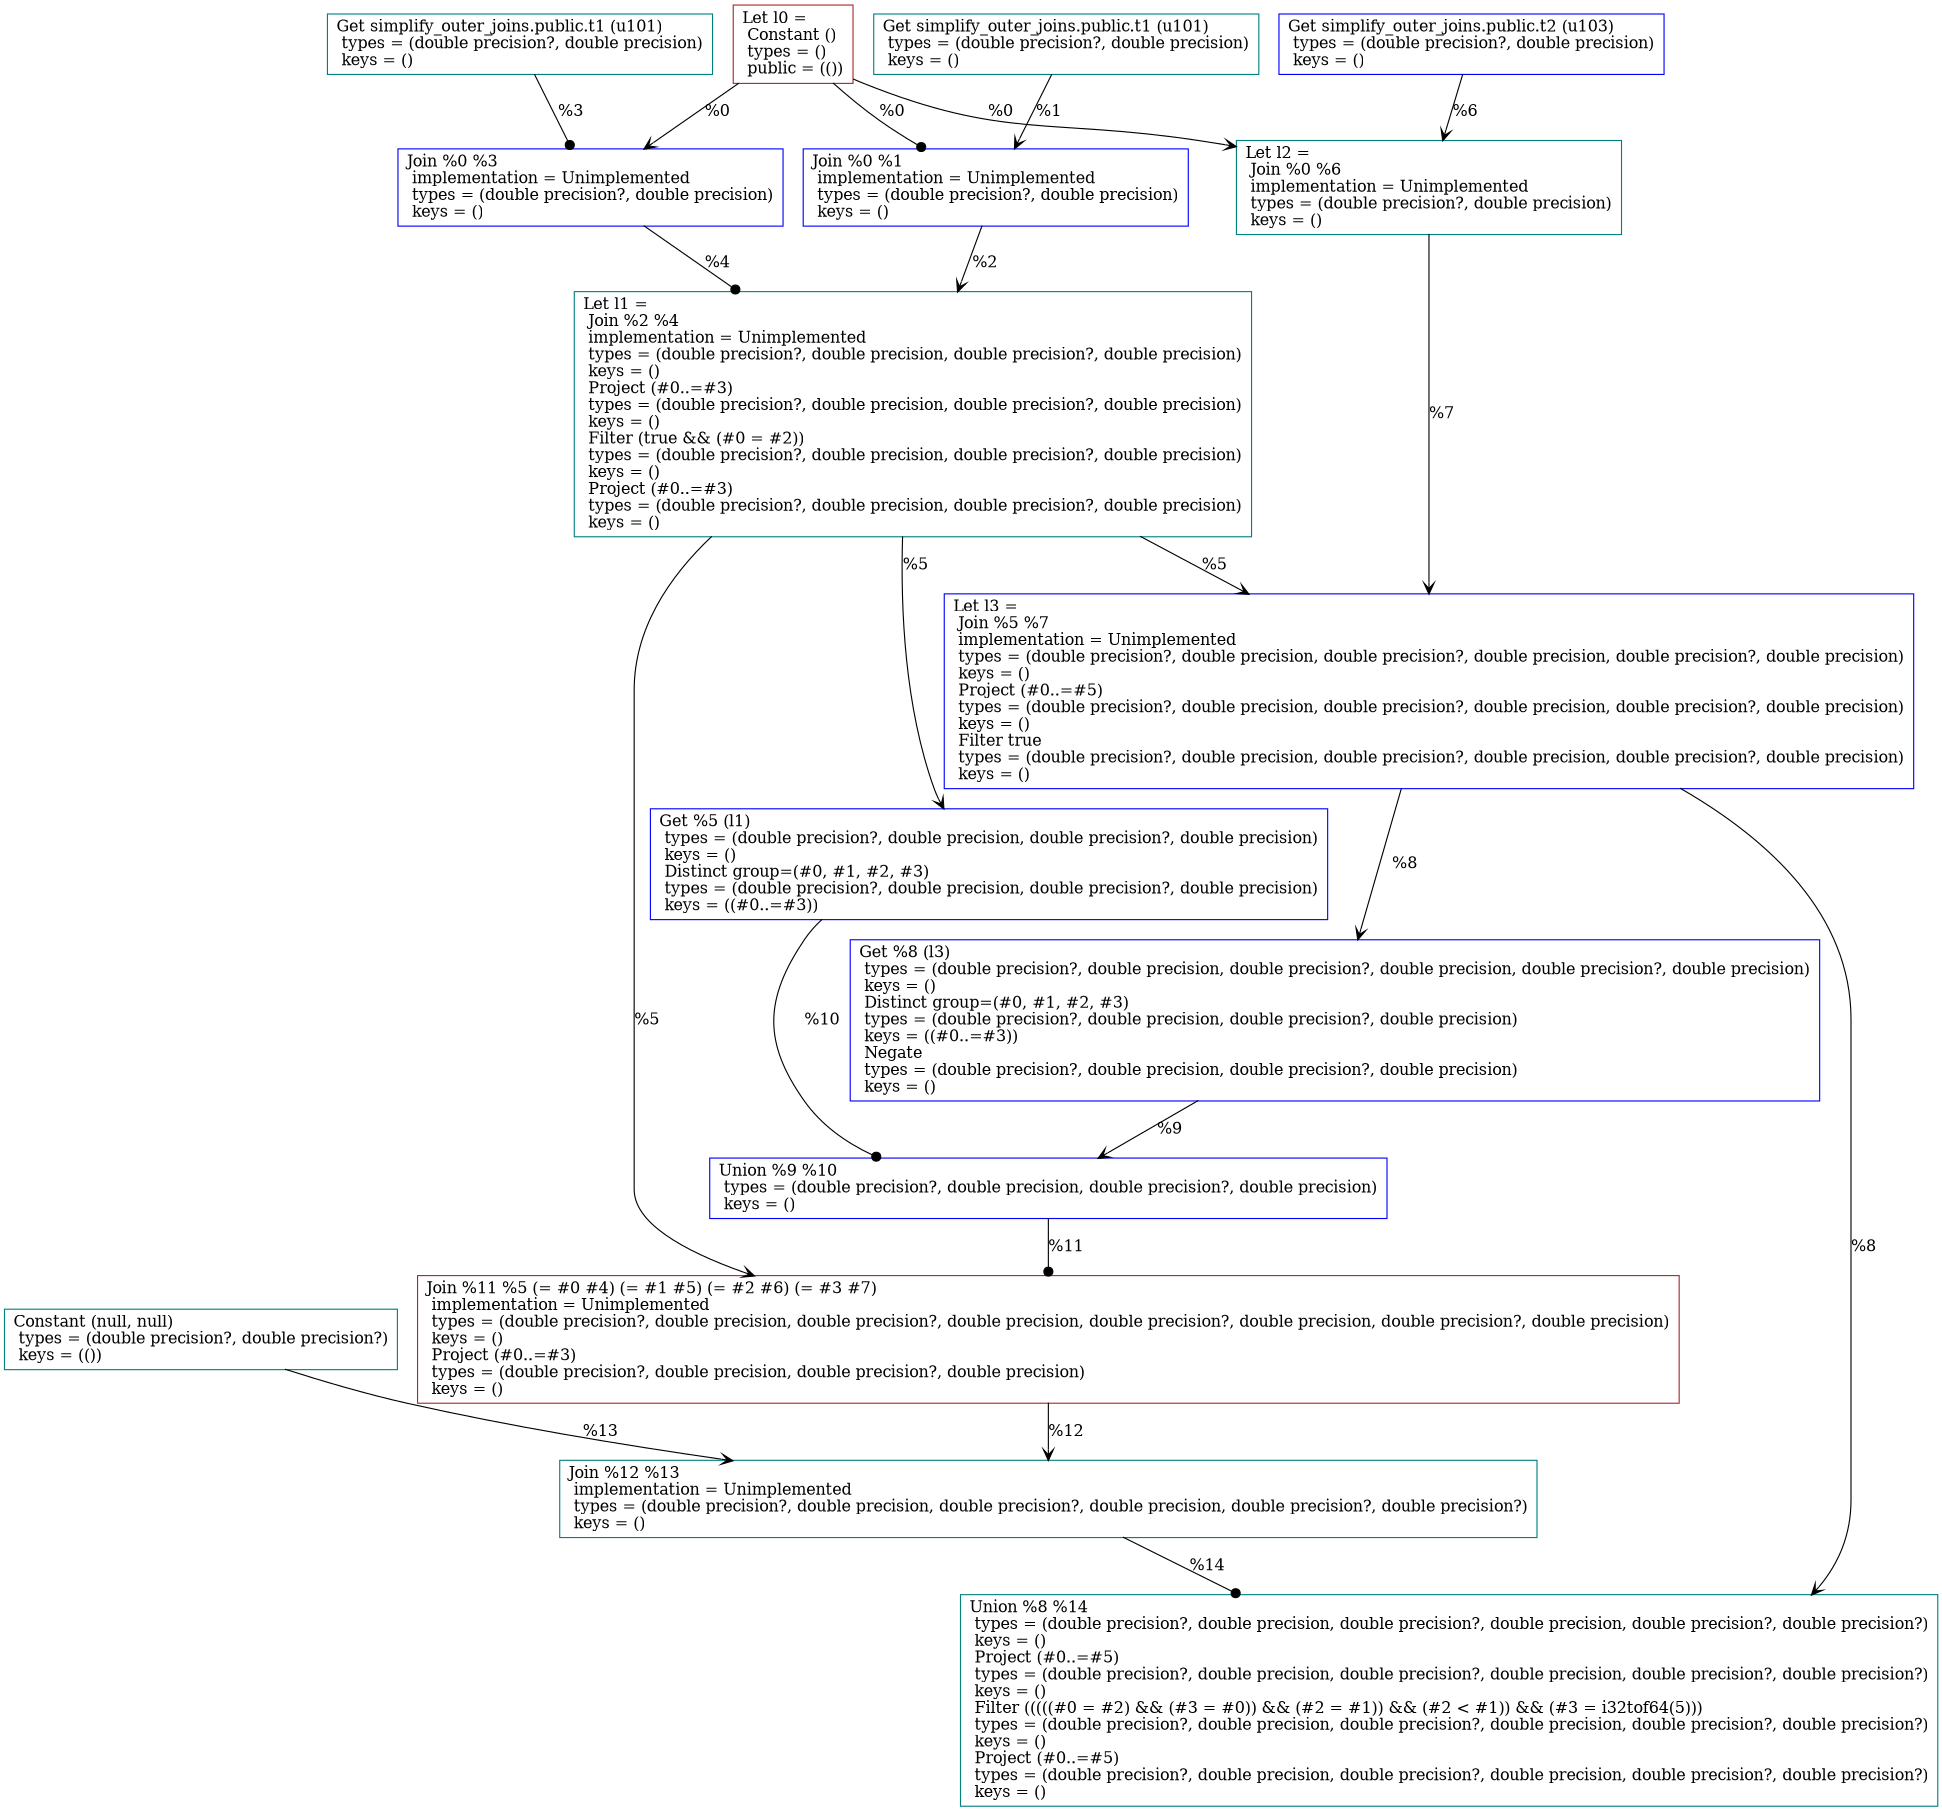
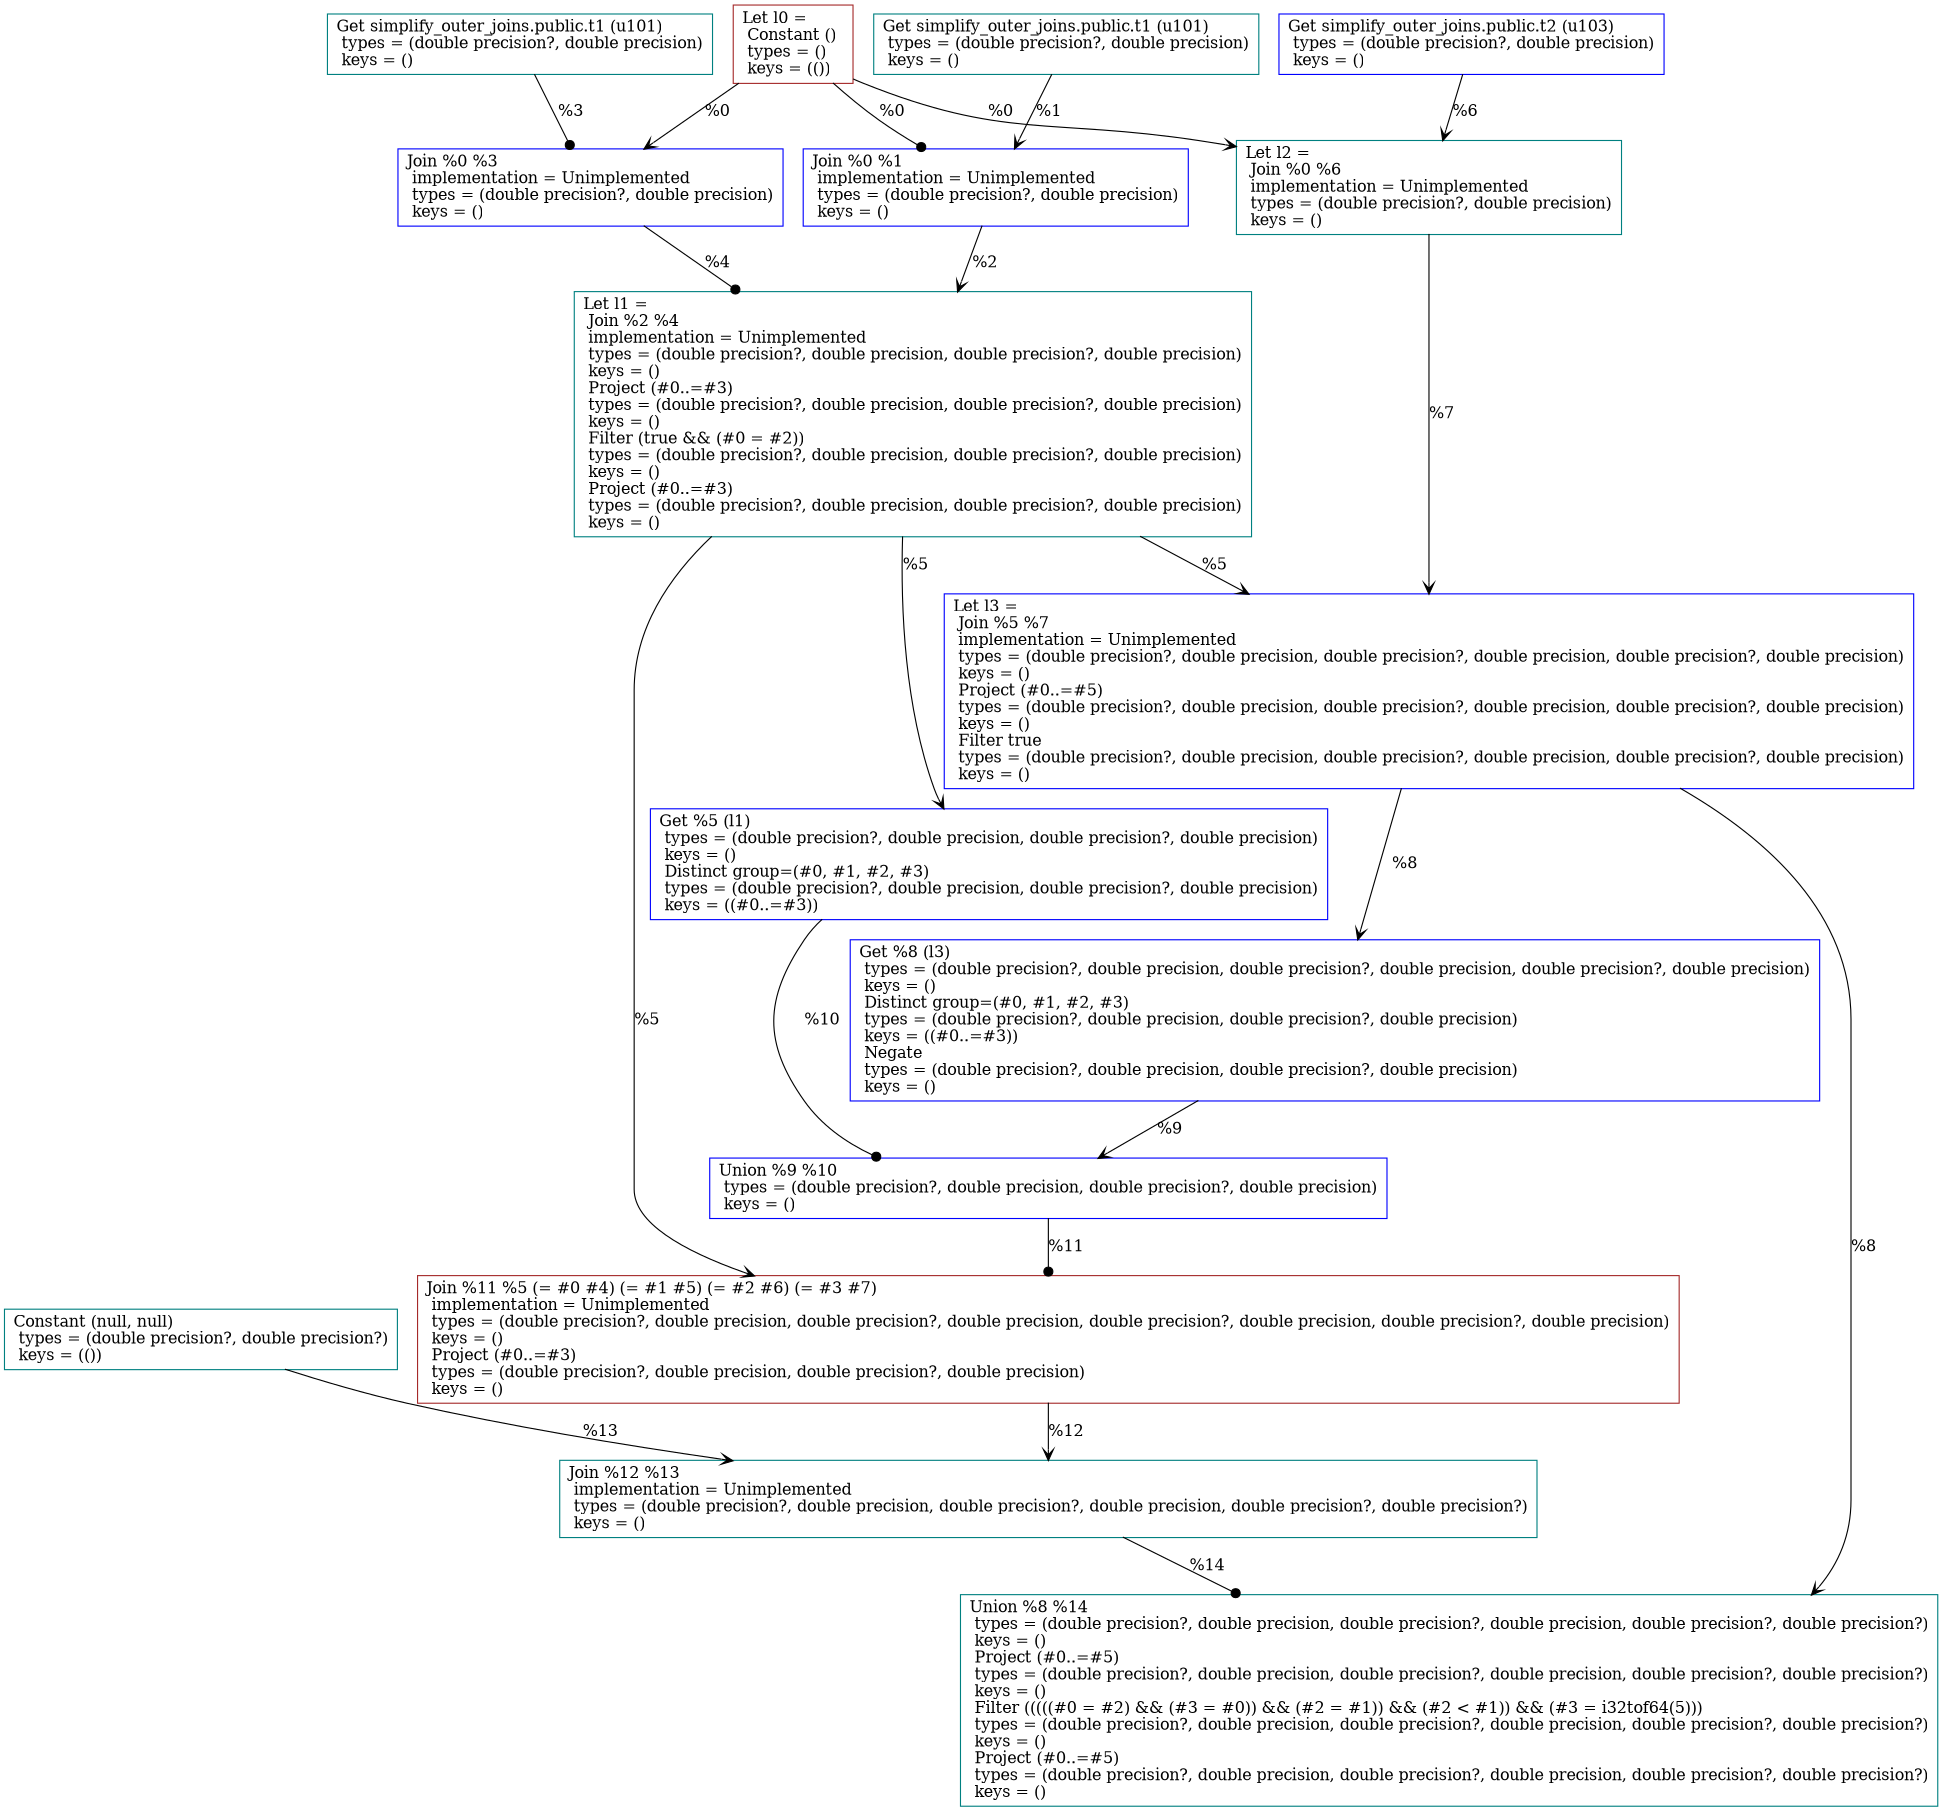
node "Let l0 = Constant () types = () public = (())": label "Let l0 = Constant () types = () public = (())" -> "Let l0 = Constant () types = () keys = (())"
